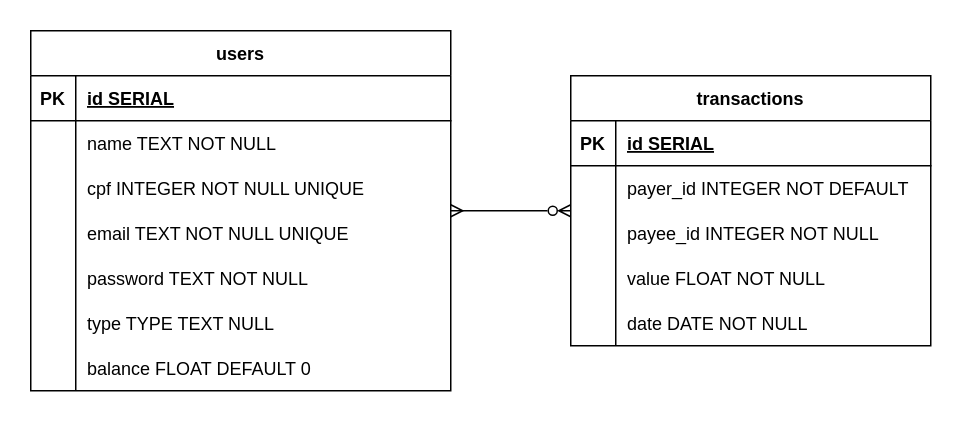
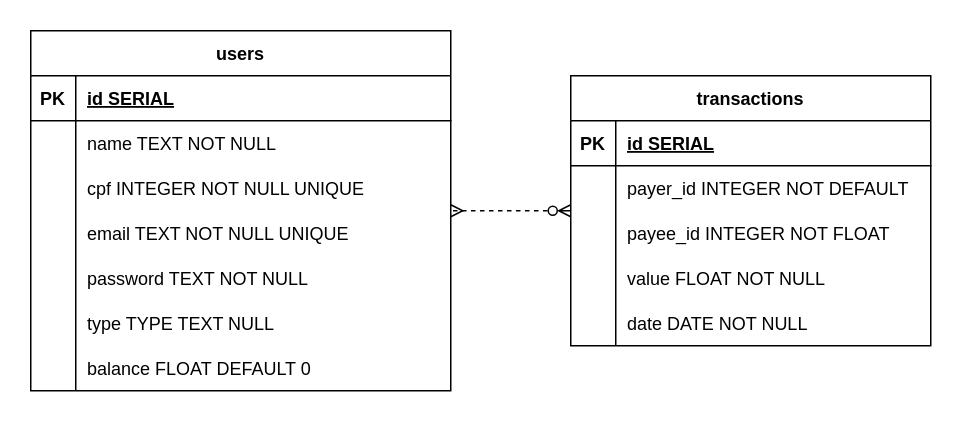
edge "users" -- "transactions": style solid -> dashed
node "payee_id INTEGER NOT NULL": label "payee_id INTEGER NOT NULL" -> "payee_id INTEGER NOT FLOAT"
